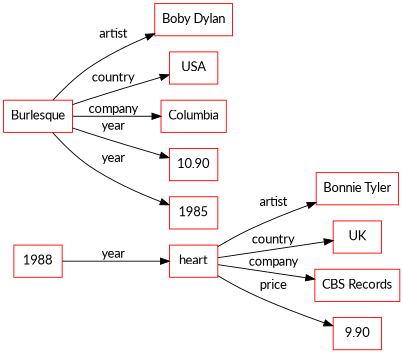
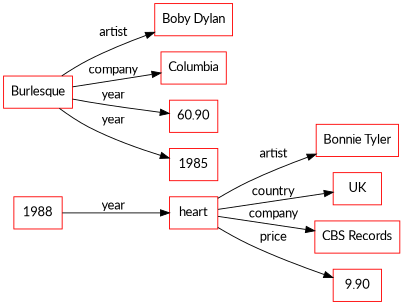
node "USA": removed
node "10.90": label "10.90" -> "60.90"
